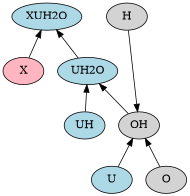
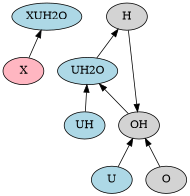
edge "UH2O" -> "XUH2O": now "UH2O" -> "H"
